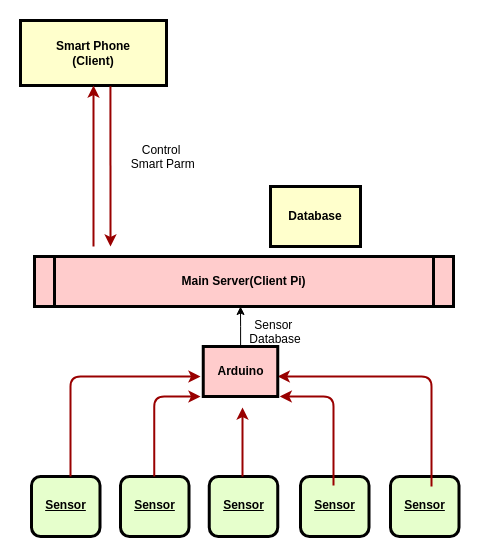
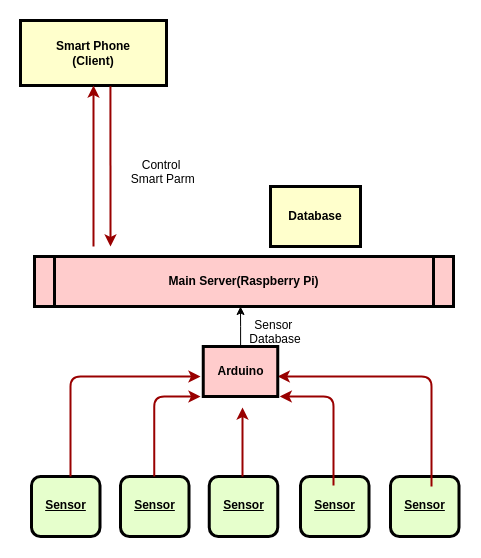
node "Control Smart Parm": moved (163, 162) -> (163, 177)
node "Main Server(Client Pi)": label "Main Server(Client Pi)" -> "Main Server(Raspberry Pi)"
